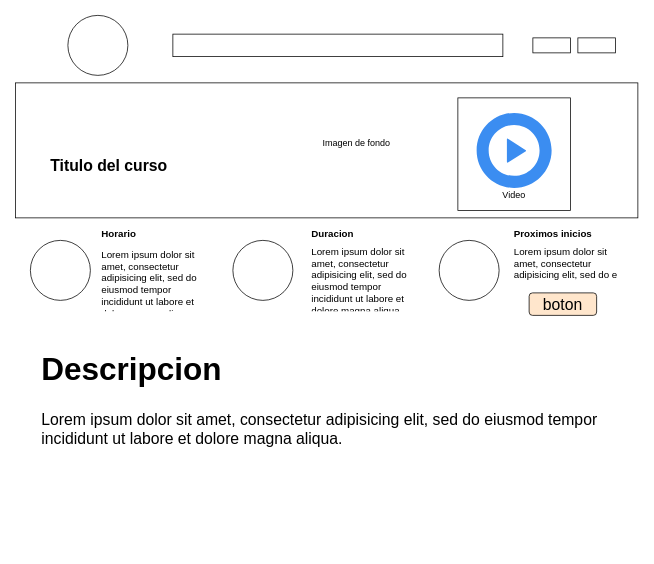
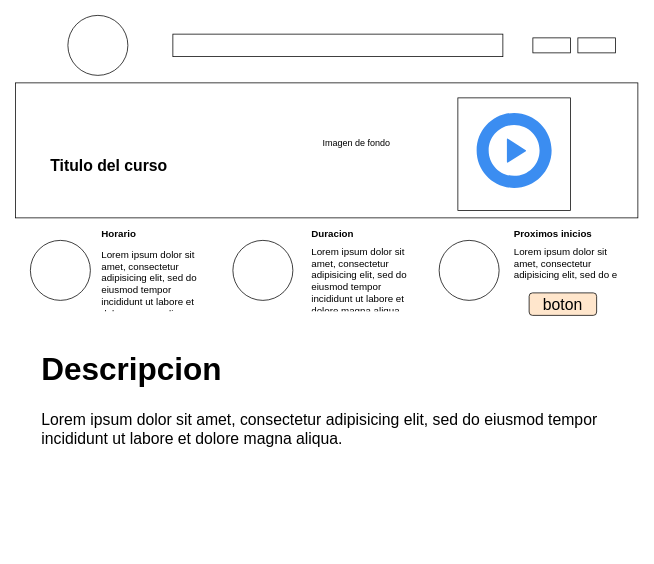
node "Video": removed
